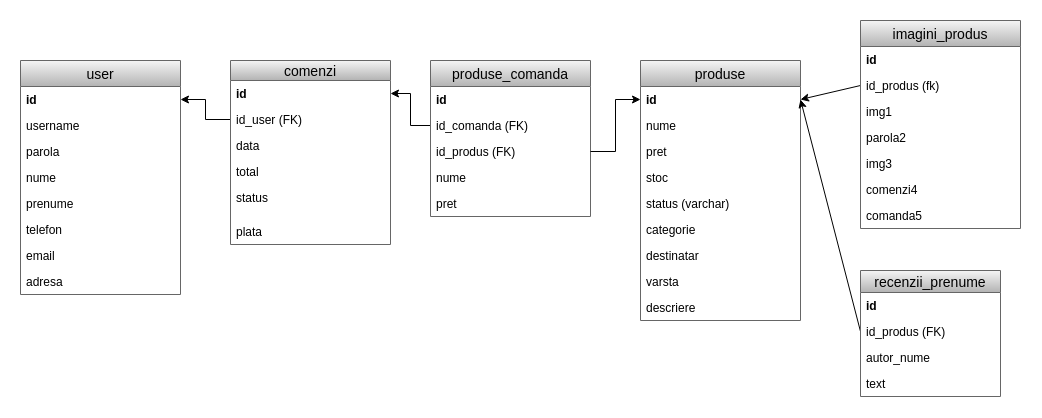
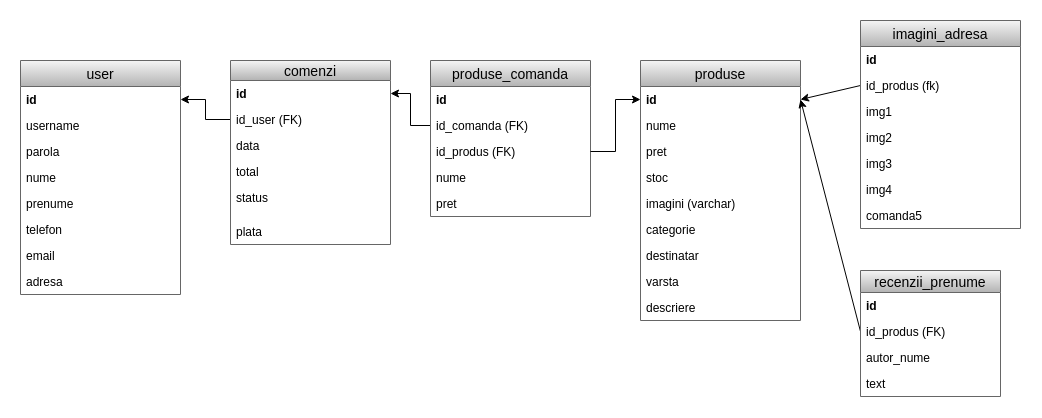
node "imagini_produs": label "imagini_produs" -> "imagini_adresa"
node "parola2": label "parola2" -> "img2"
node "comenzi4": label "comenzi4" -> "img4"
node "status (varchar)": label "status (varchar)" -> "imagini (varchar)"
